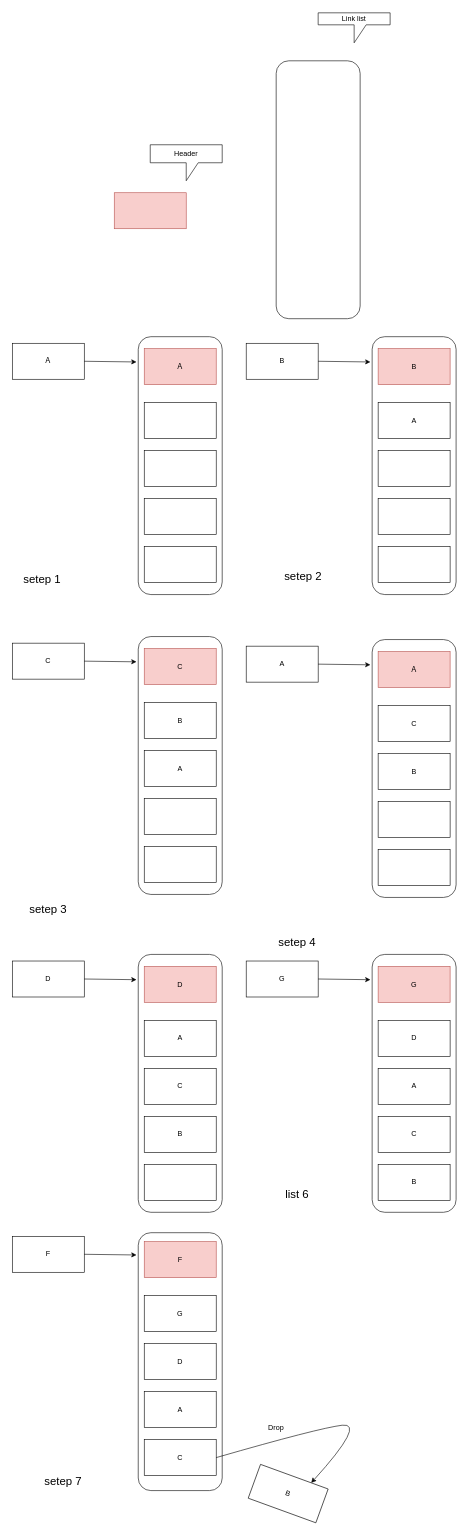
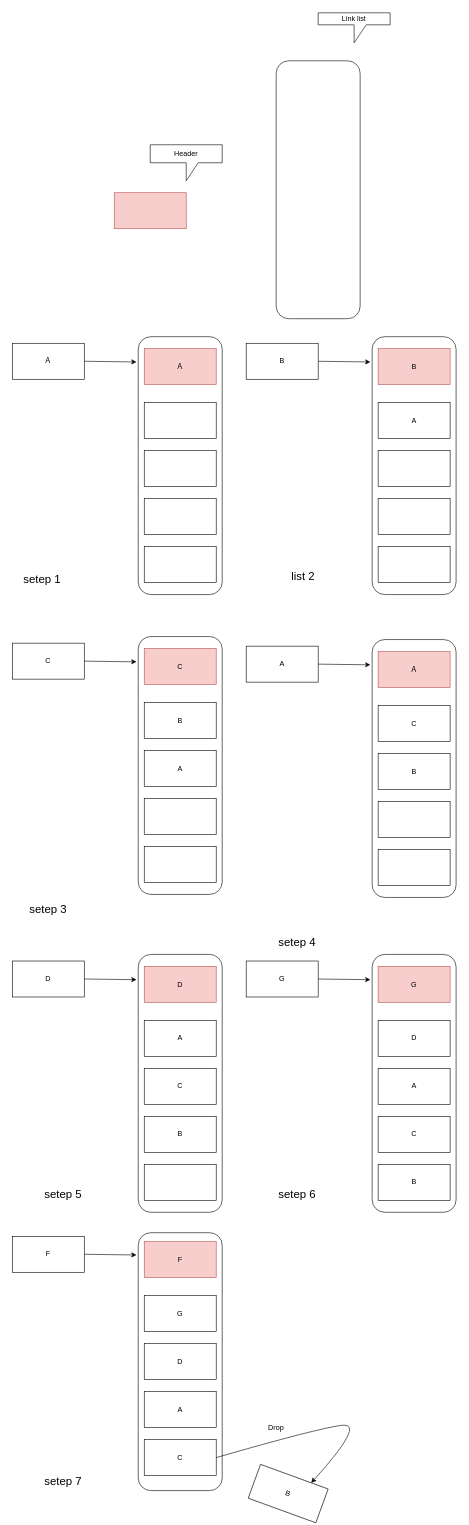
node "setep 2": label "setep 2" -> "list 2"
node "setep 5": added
node "list 6": label "list 6" -> "setep 6"
